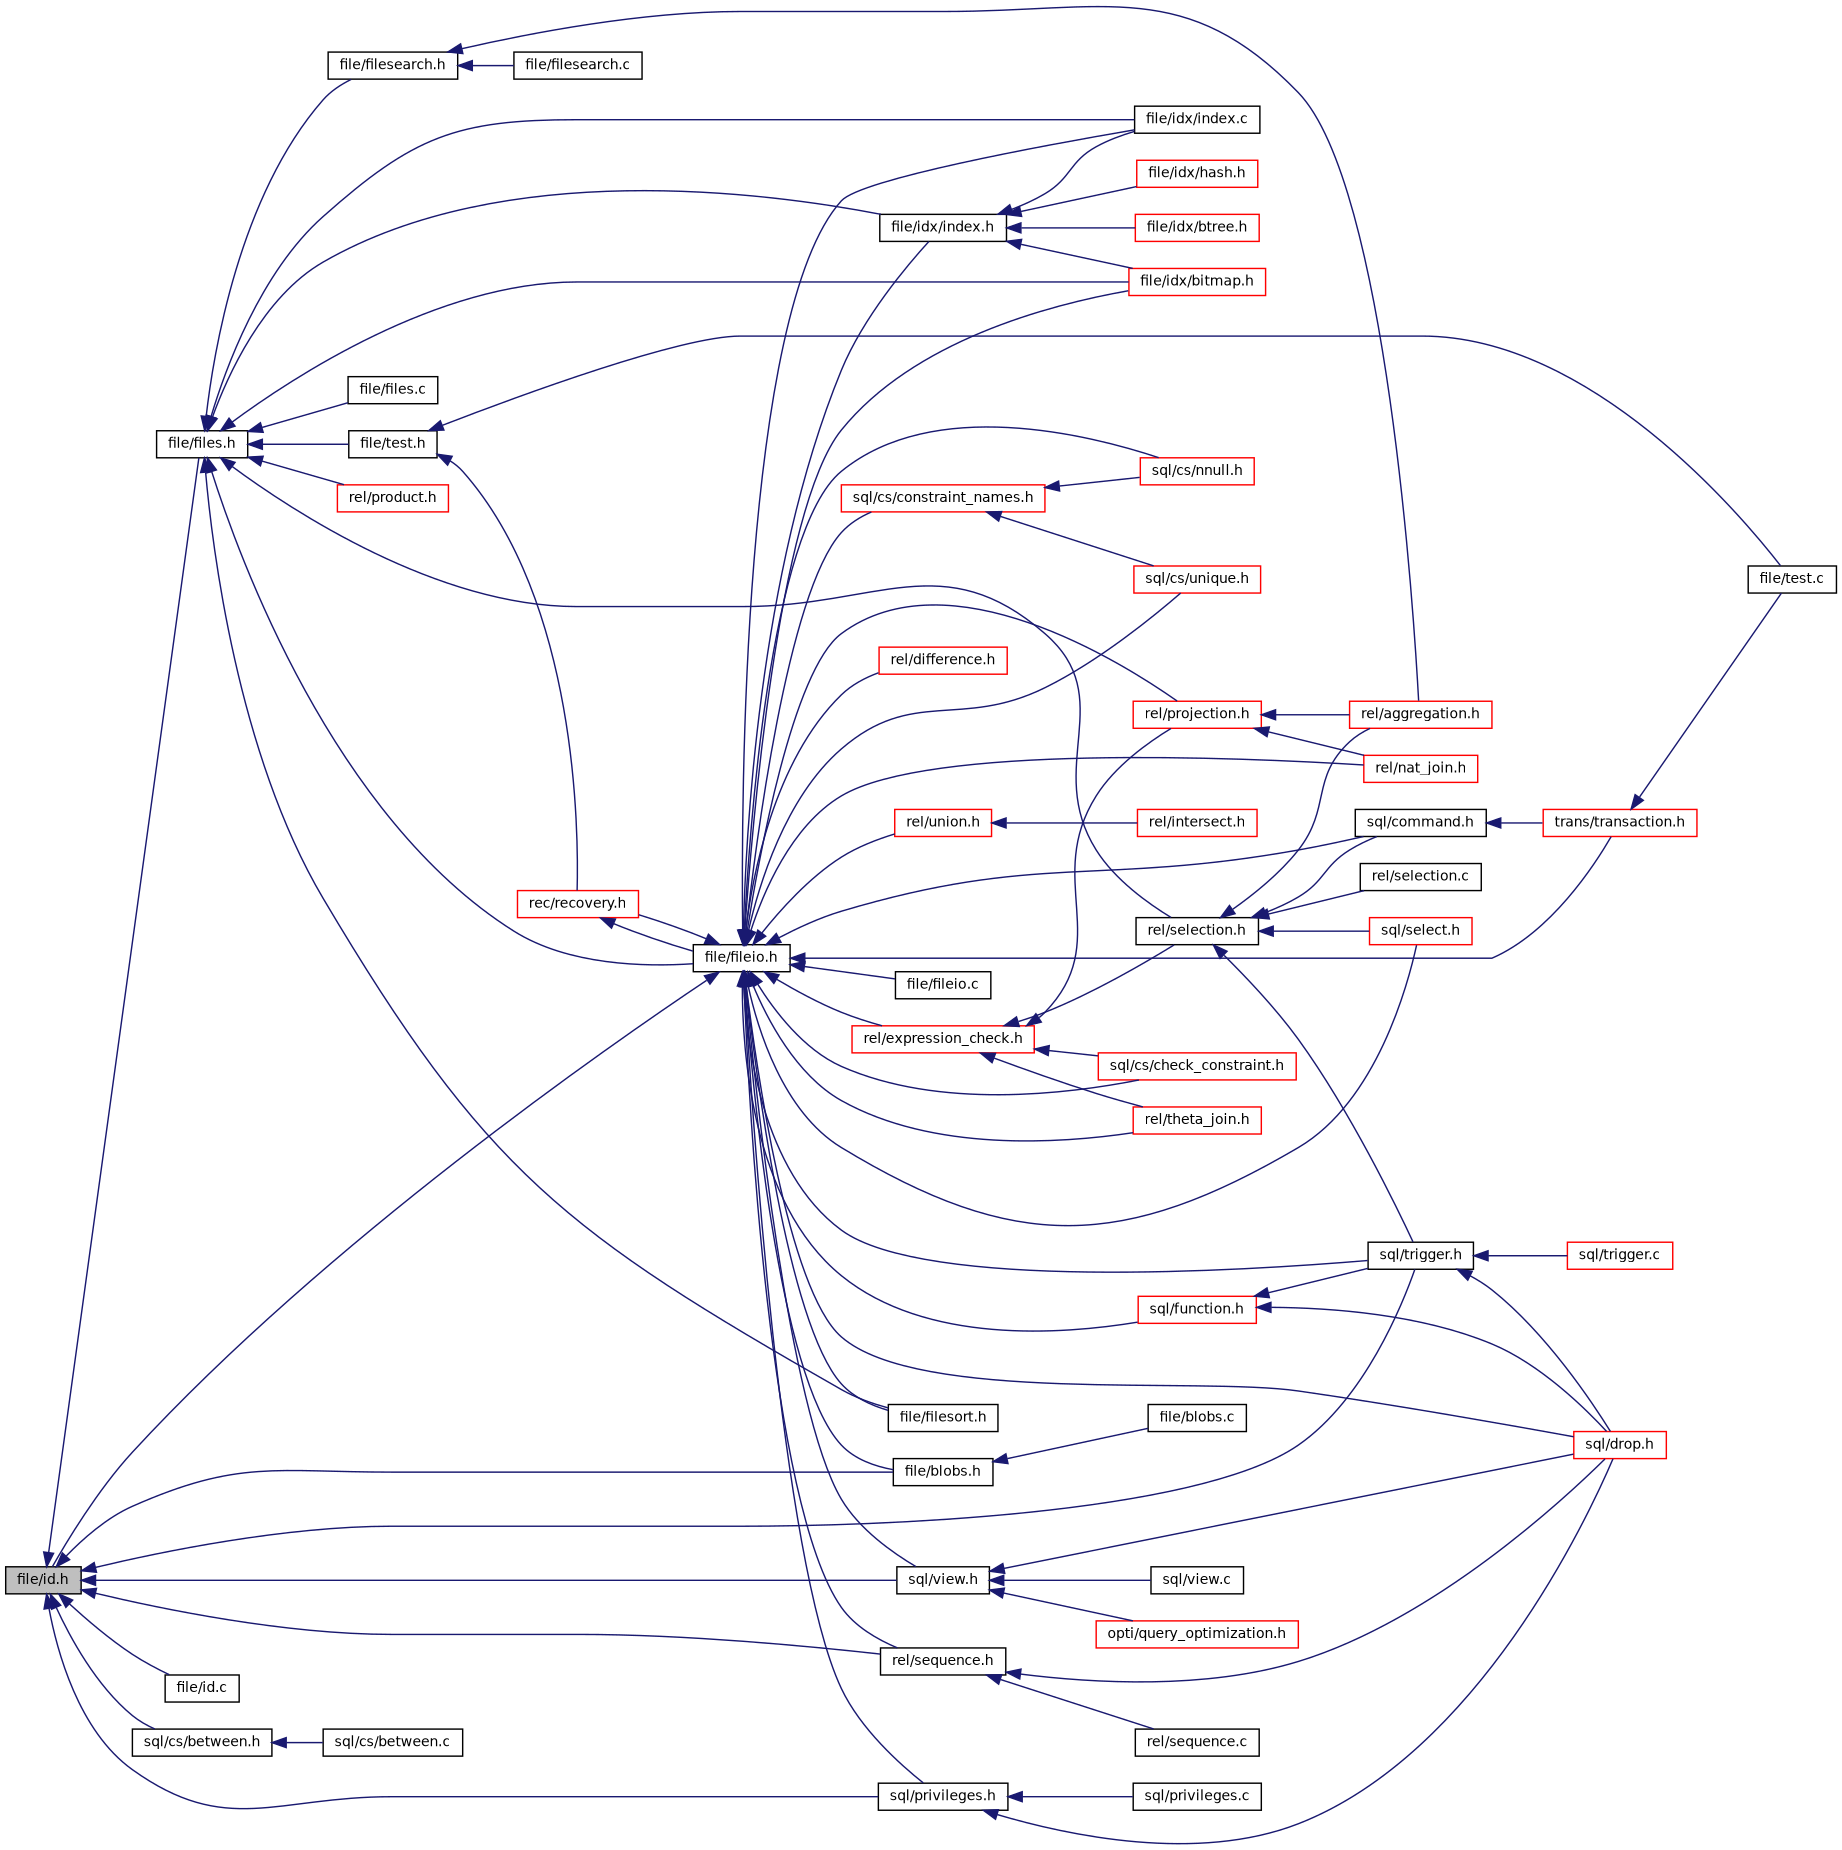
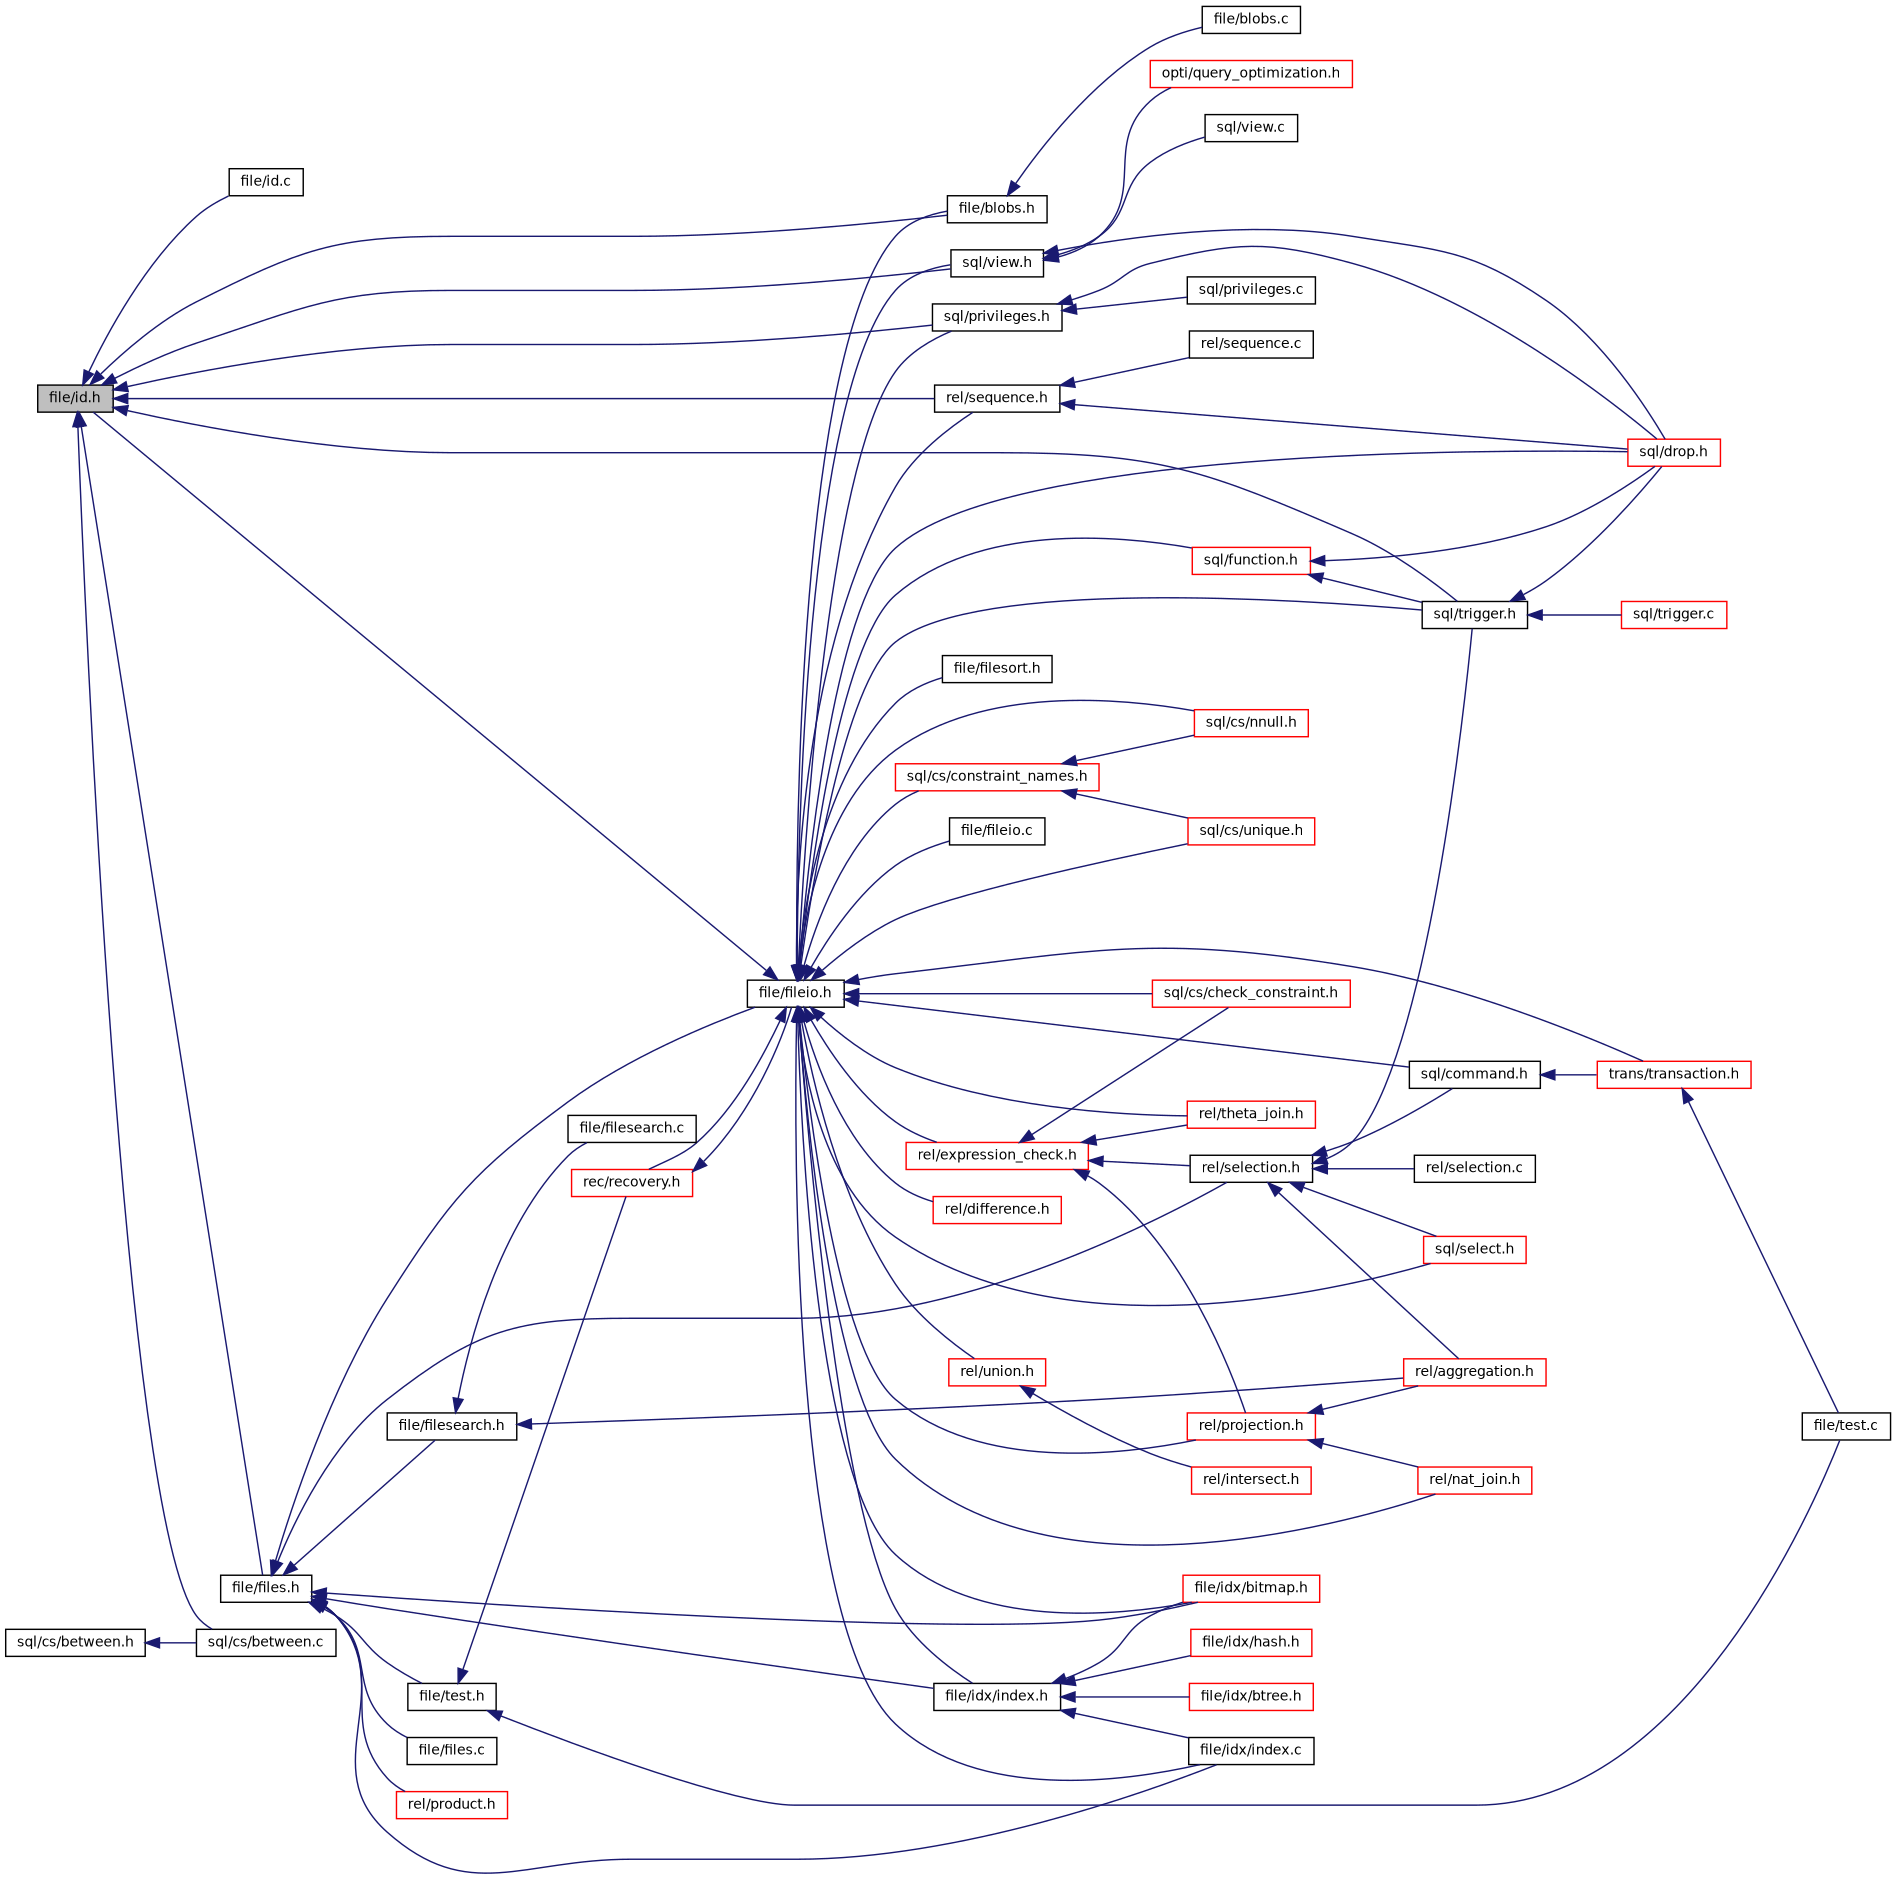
edge "file/filesort.h" -> "file/files.h": removed
edge "sql/cs/between.h" -> "file/id.h": now "sql/cs/between.c" -> "file/id.h"
